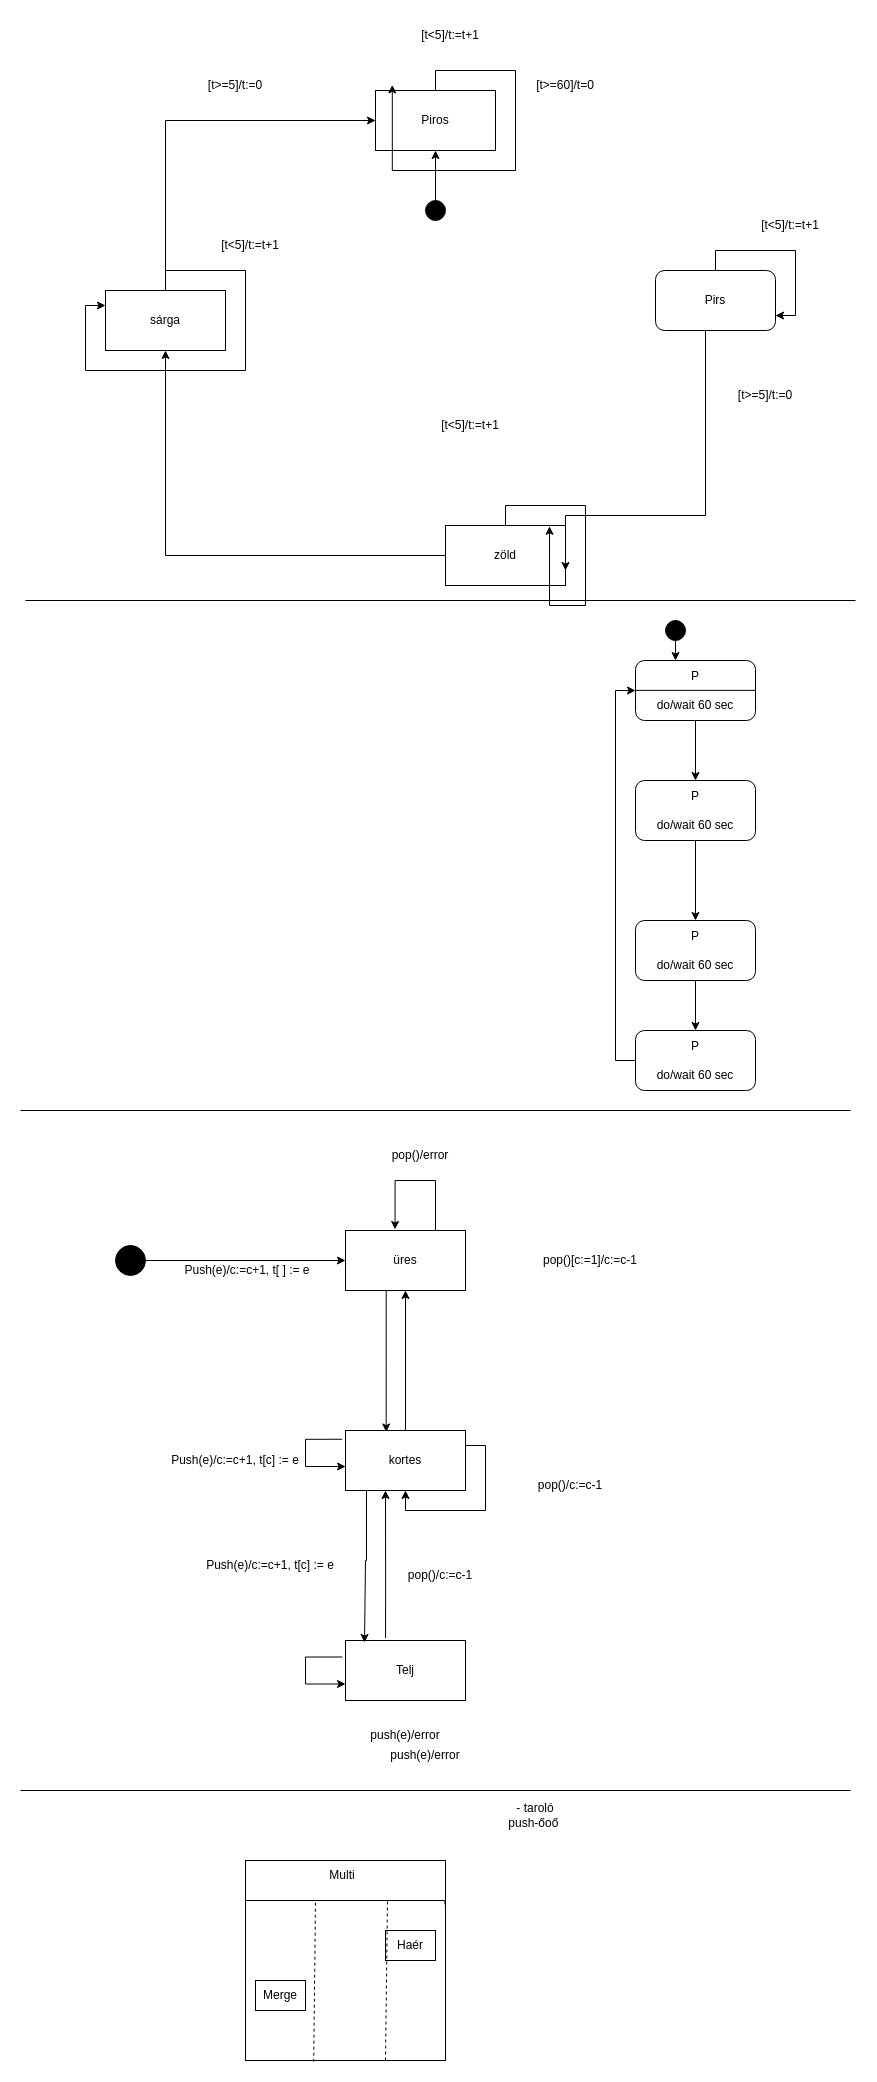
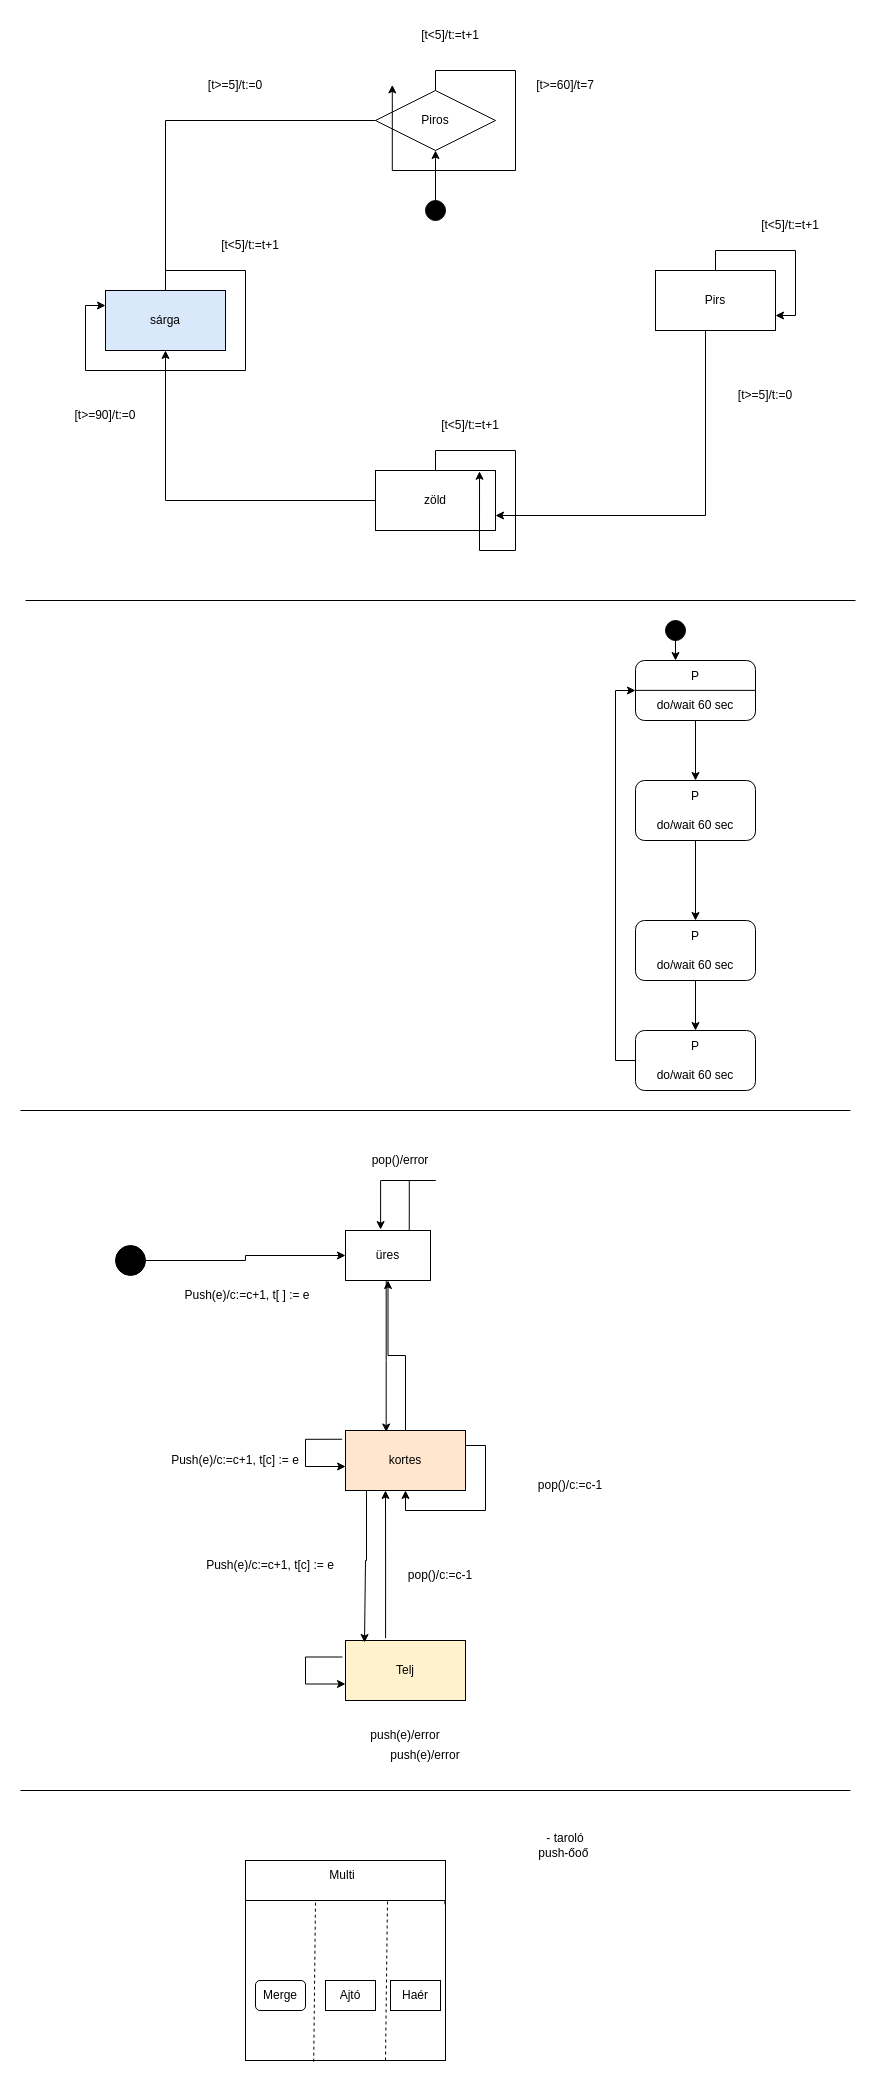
node "[t>=60]/t=0": label "[t>=60]/t=0" -> "[t>=60]/t=7"
edge "sárga" -> "Piros": arrowhead classic -> none
node "Piros": shape rectangle -> diamond
node "Pirs": shape rounded rectangle -> rectangle
node "sárga": fillcolor #ffffff -> #dae8fc
node "[t>=90]/t:=0": added
node "zöld": moved (506, 556) -> (436, 501)
node "pop()/error": moved (421, 1156) -> (401, 1161)
node "üres": size 120x60 -> 85x50
node "pop()[c:=1]/c:=c-1": removed
node "Push(e)/c:=c+1, t[ ] := e": moved (248, 1271) -> (248, 1296)
node "kortes": fillcolor #ffffff -> #ffe6cc
node "Telj": fillcolor #ffffff -> #fff2cc
node "- taroló push-őoő": moved (536, 1816) -> (566, 1846)
node "Haér": moved (411, 1946) -> (416, 1996)
node "Merge": shape rectangle -> rounded rectangle
node "Ajtó": added
